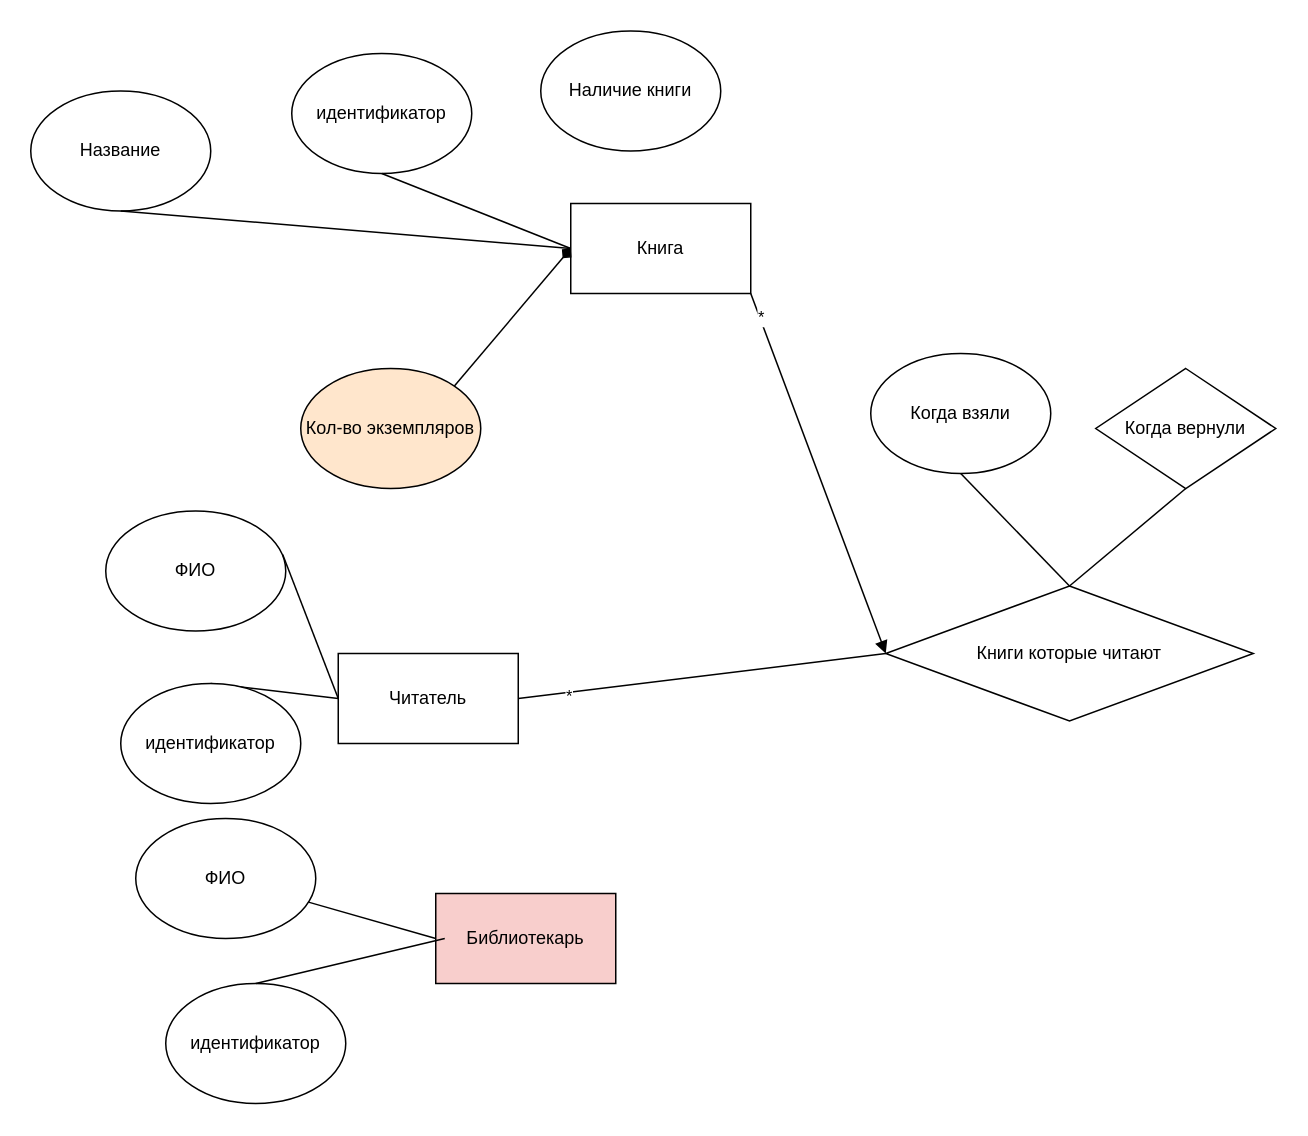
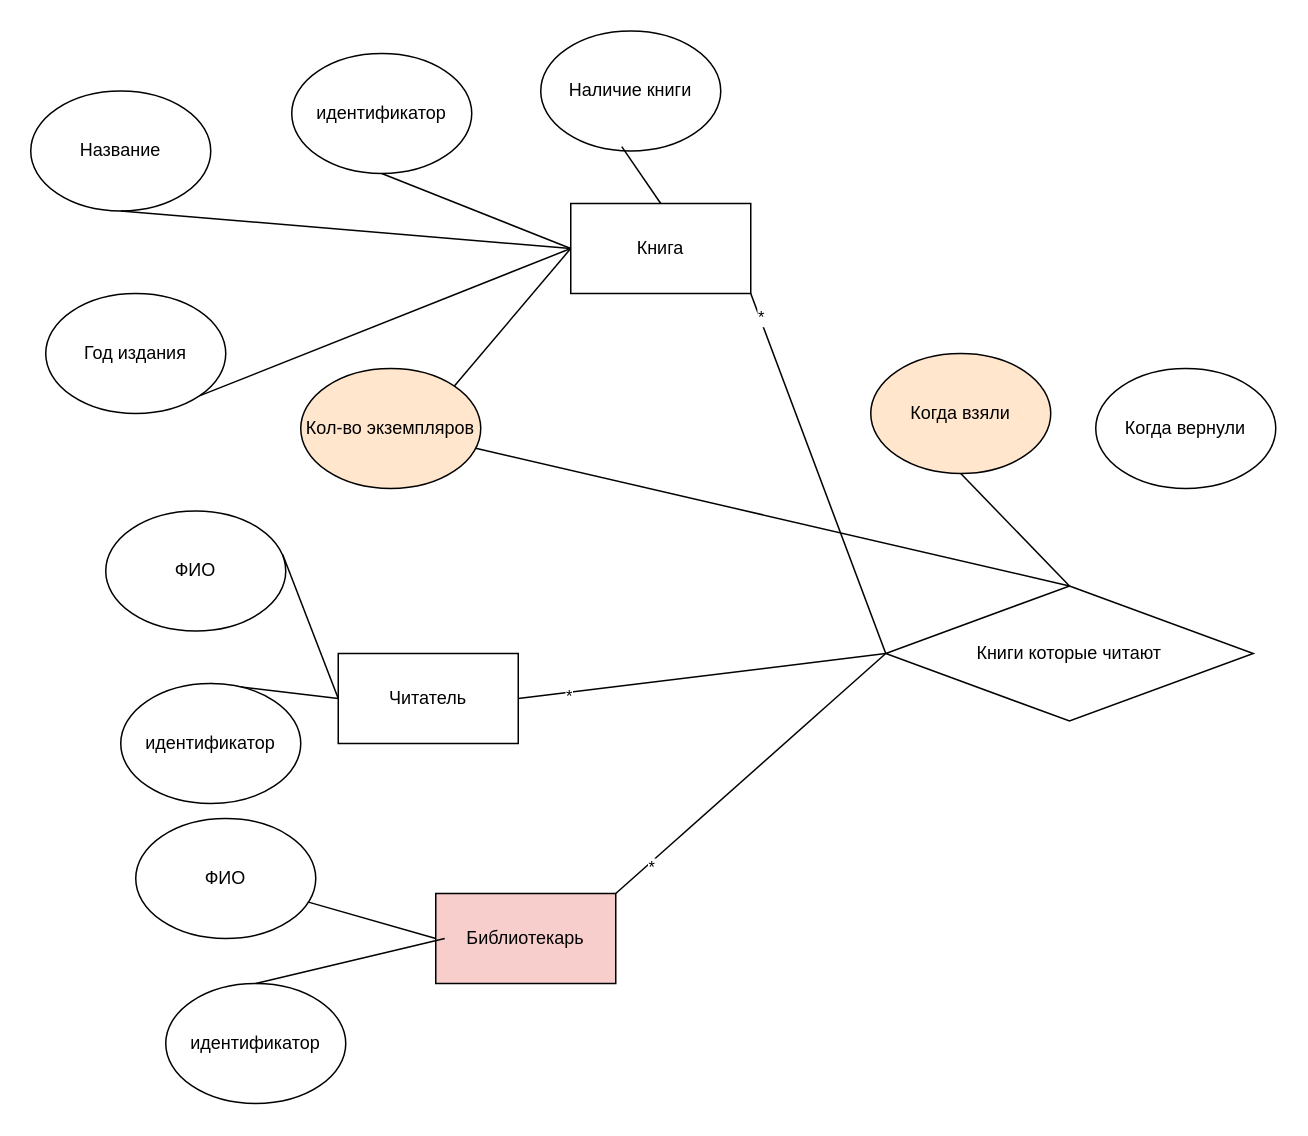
edge "Наличие книги" -- "Книга": added
edge "Кол-во экземпляров" -> "Книга": arrowhead diamond -> none
edge "Книга" -- "Год издания": added
node "Год издания": added
node "Когда взяли": fillcolor #ffffff -> #ffe6cc
node "Когда вернули": shape diamond -> ellipse
edge "Когда вернули" -- "Книги которые читают": now "Кол-во экземпляров" -- "Книги которые читают"
edge "Книга" -> "Книги которые читают": arrowhead block -> none
edge "Книги которые читают" -- "Библиотекарь": added, label "*"
